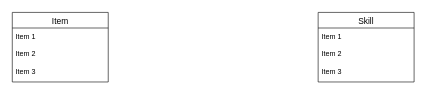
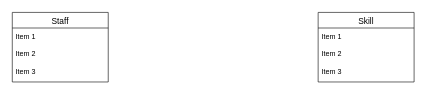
node "Item": label "Item" -> "Staff"
